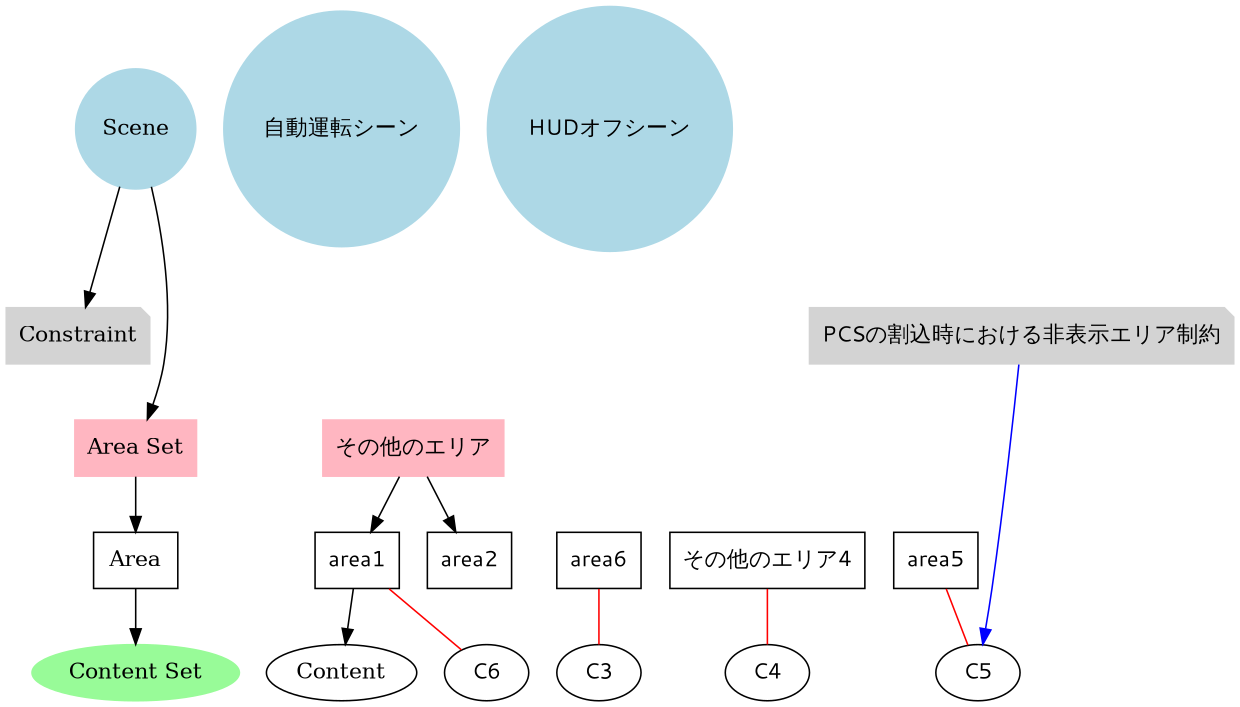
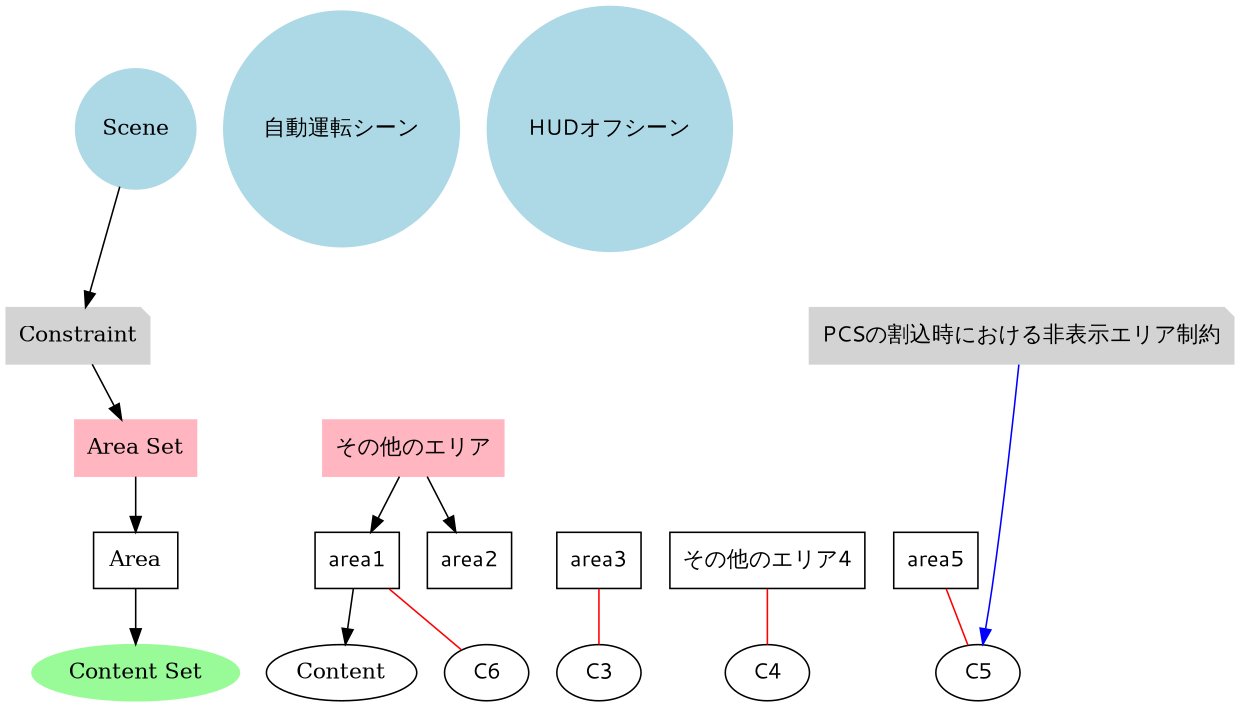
edge "Scene" -> "Area Set": now "Constraint" -> "Area Set"
node "area6": label "area6" -> "area3"
